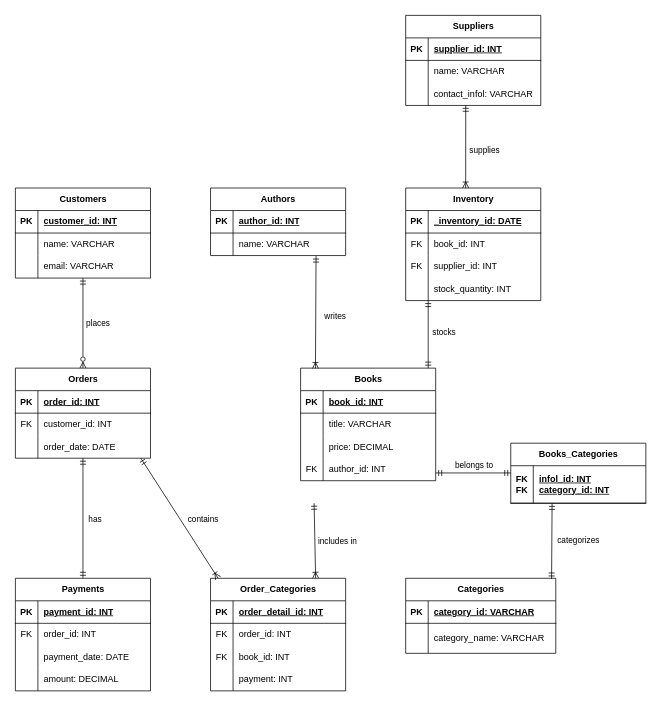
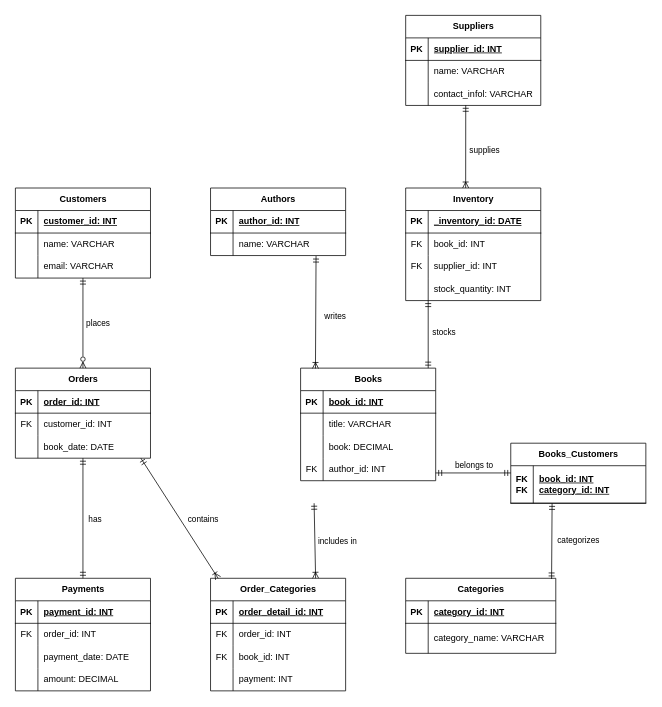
node "order_date: DATE": label "order_date: DATE" -> "book_date: DATE"
node "price: DECIMAL": label "price: DECIMAL" -> "book: DECIMAL"
node "Books_Categories": label "Books_Categories" -> "Books_Customers"
node "infol_id: INT category_id: INT": label "infol_id: INT category_id: INT" -> "book_id: INT category_id: INT"
node "category_id: VARCHAR": label "category_id: VARCHAR" -> "category_id: INT"
